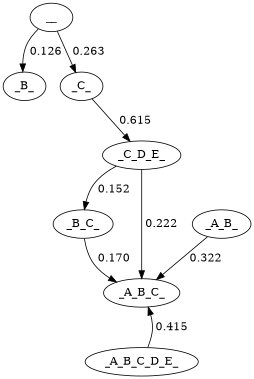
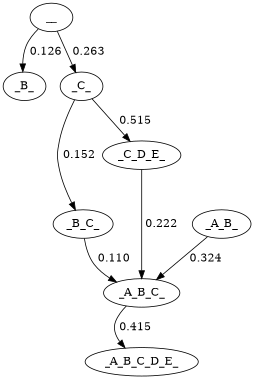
edge "_C_" -> "_C_D_E_": label " 0.615" -> " 0.515"
edge "_C_D_E_" -> "_B_C_": now "_C_" -> "_B_C_"
edge "_B_C_" -> "_A_B_C_": label " 0.170" -> " 0.110"
edge "_A_B_" -> "_A_B_C_": label " 0.322" -> " 0.324"
edge "_A_B_C_D_E_" -> "_A_B_C_": reversed
